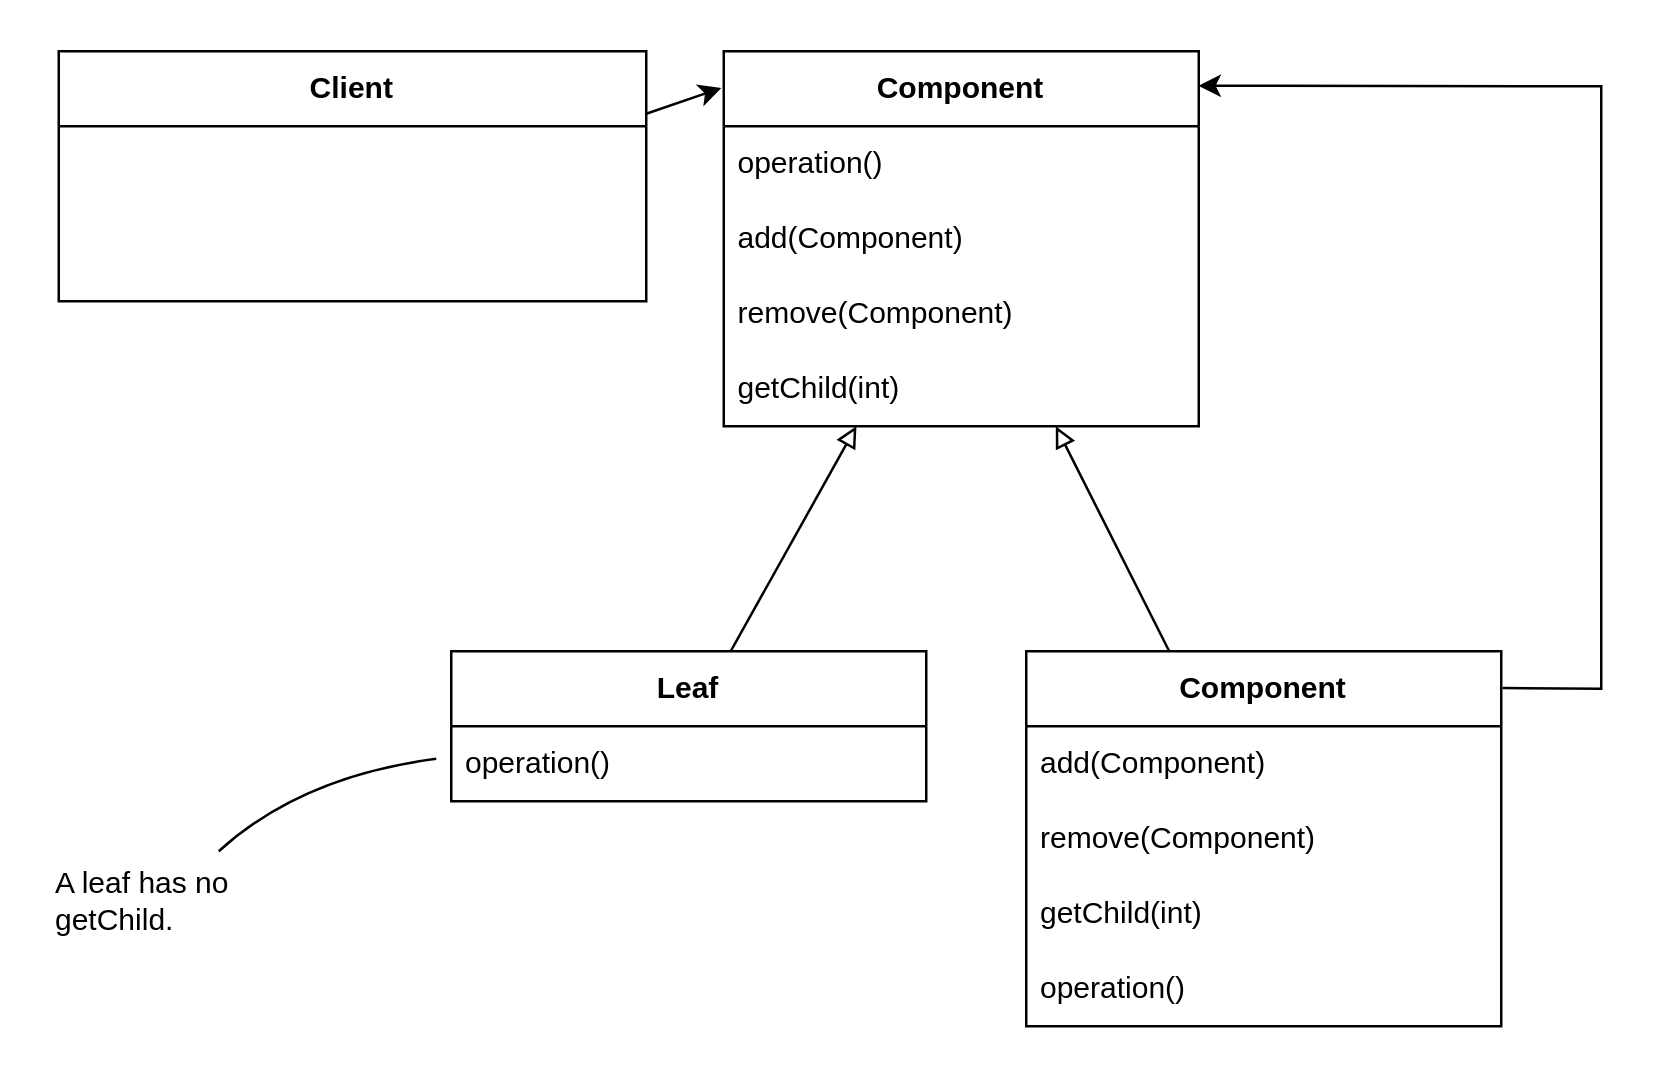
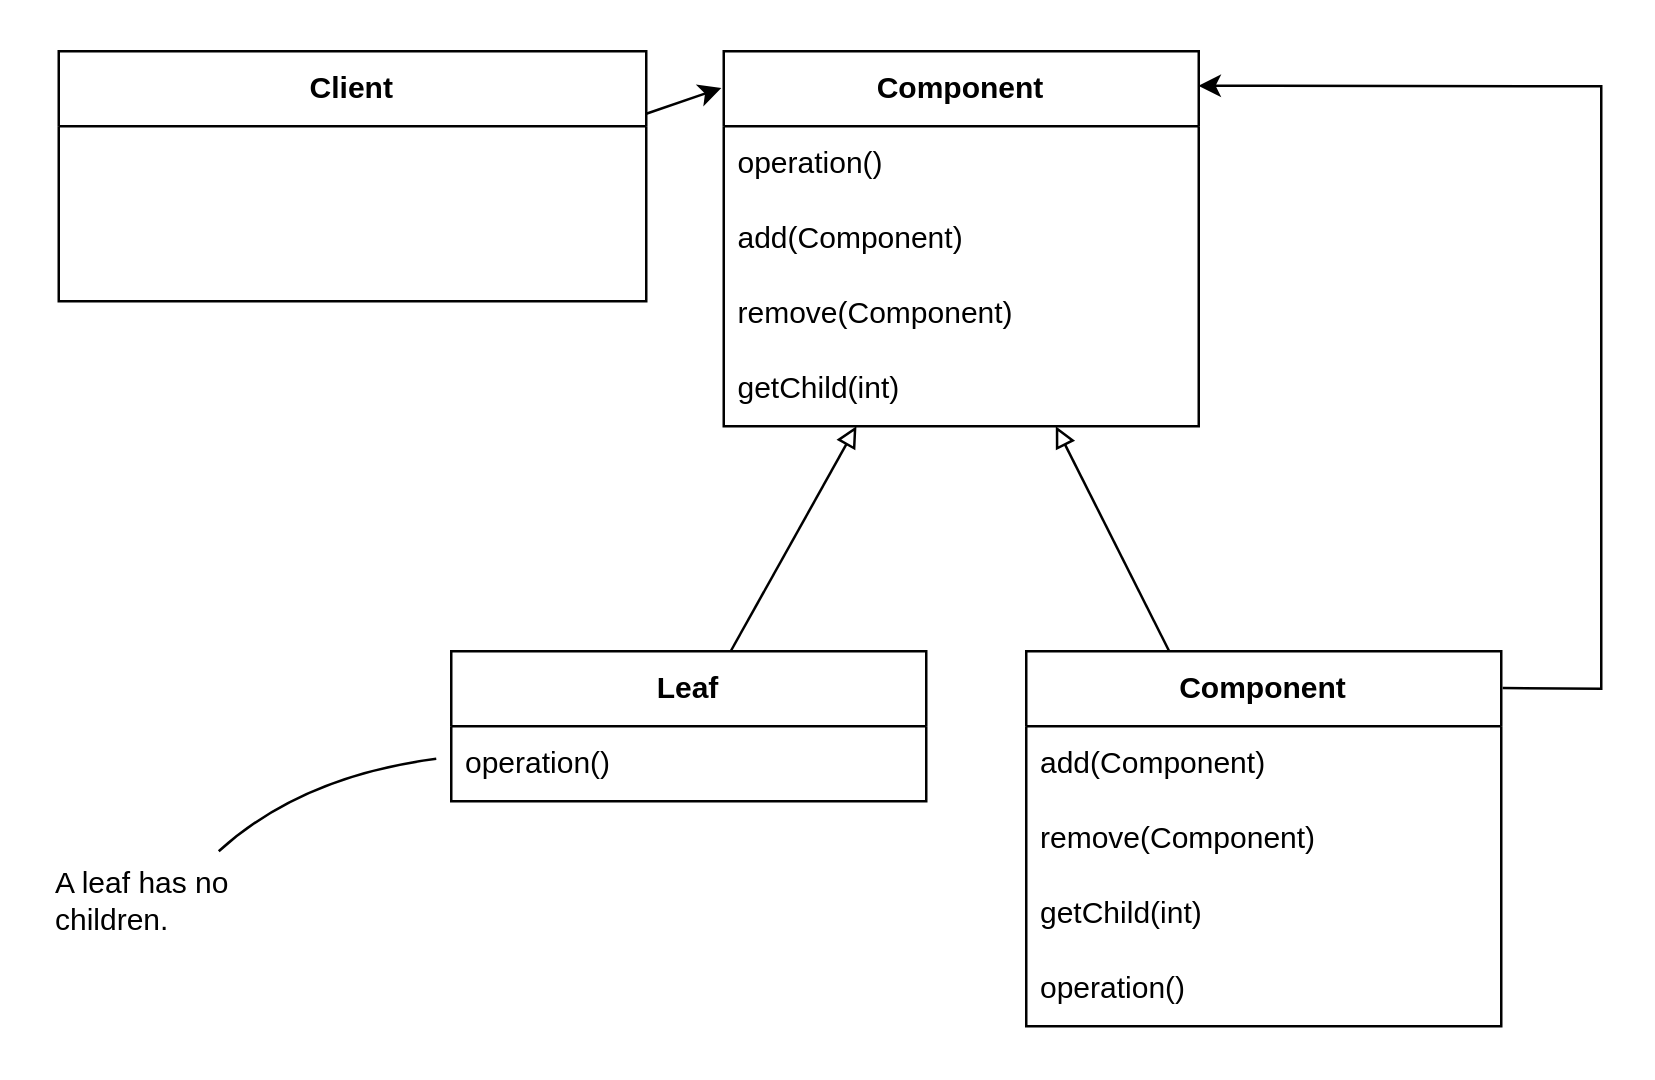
node "A leaf has no getChild.": label "A leaf has no getChild." -> "A leaf has no children."
